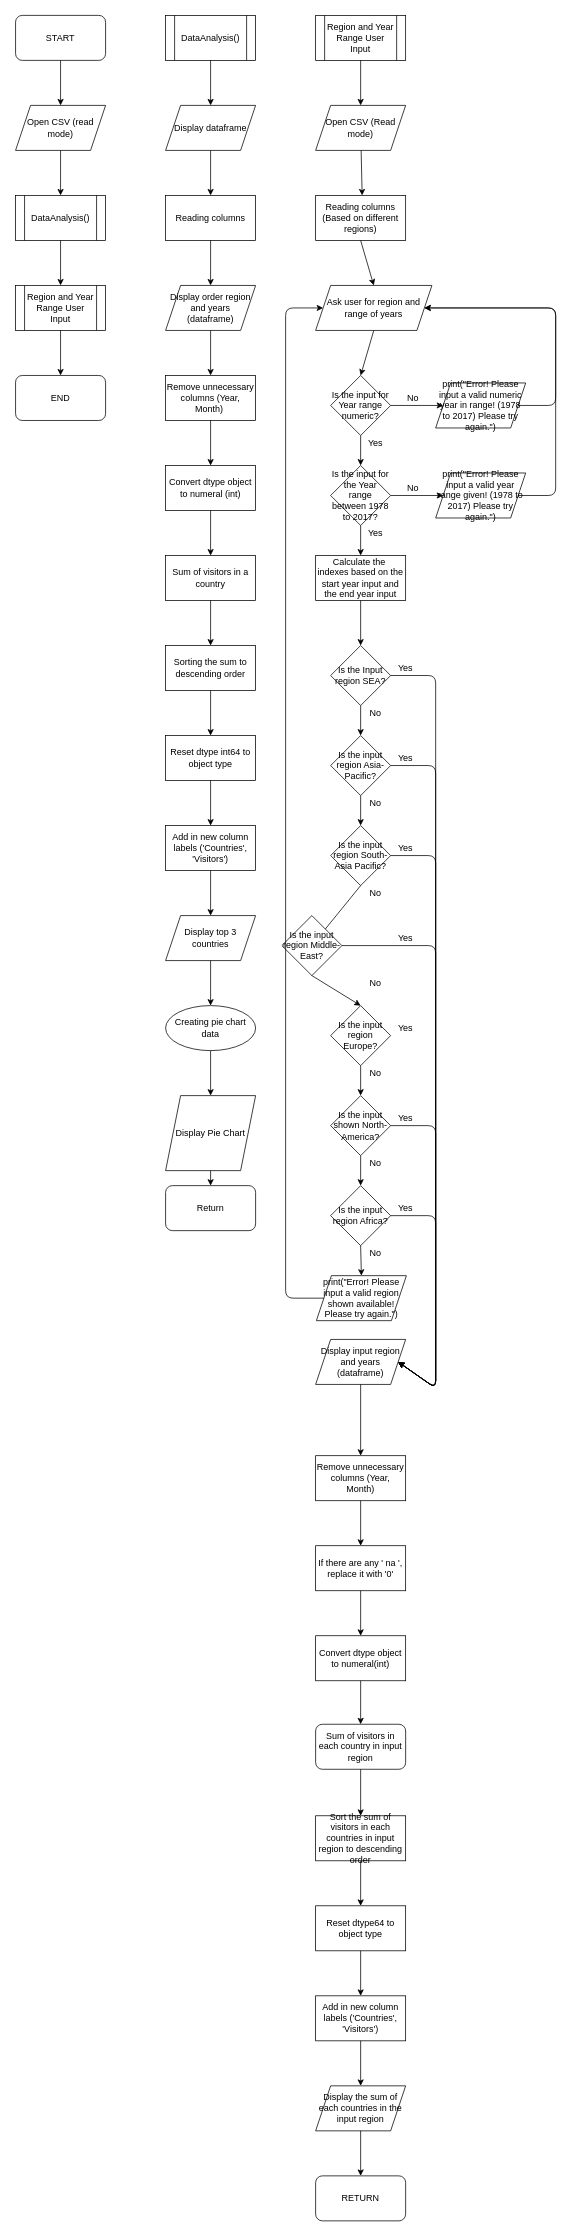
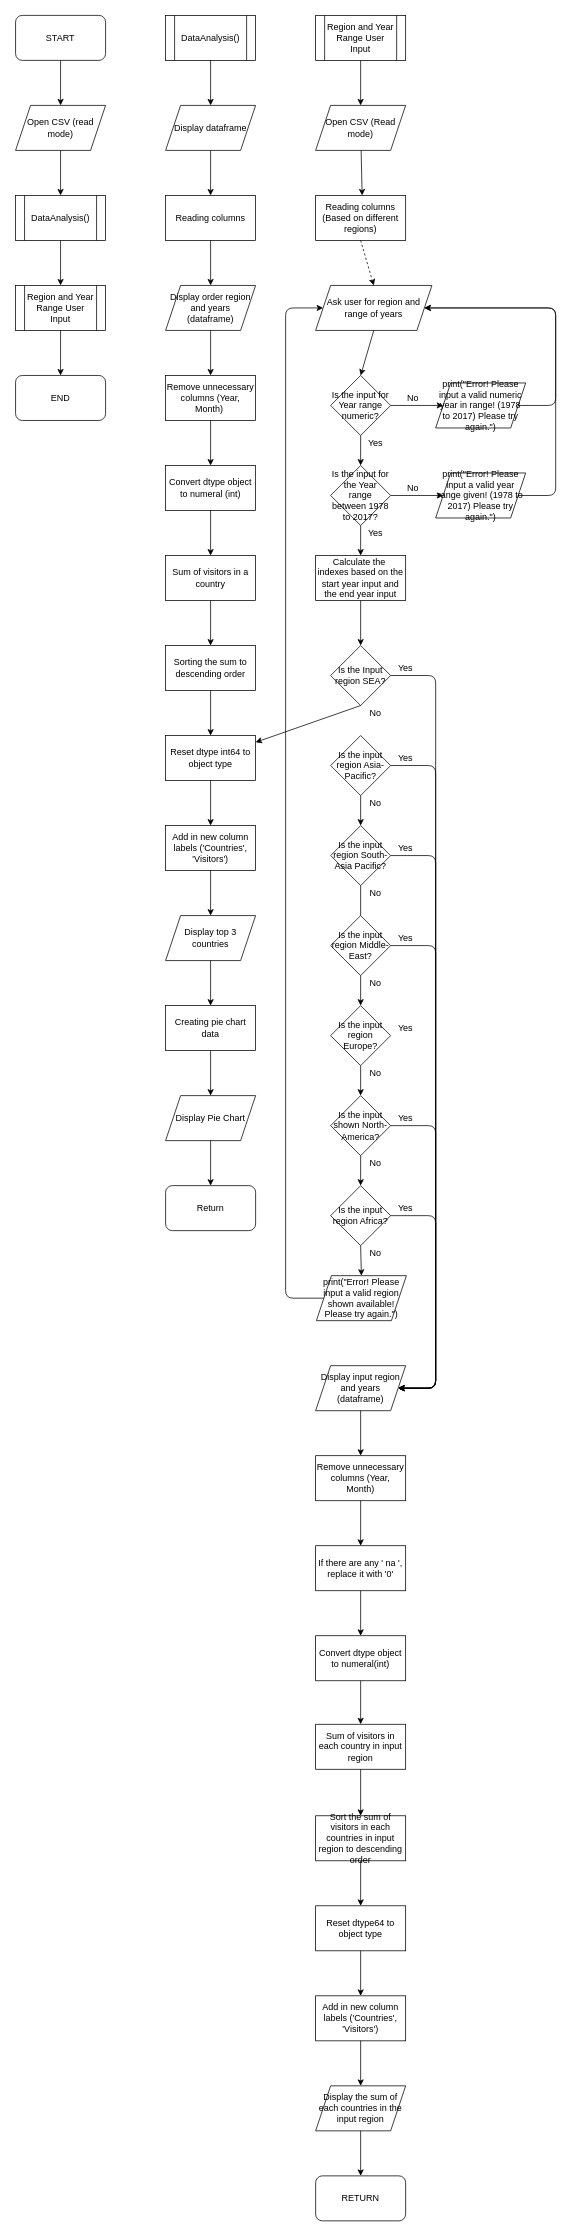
edge "Reading columns (Based on different regions)" -> "Ask user for region and range of years": style solid -> dashed
edge "Is the Input region SEA?" -> "Is the input region Asia-Pacific?": now "Is the Input region SEA?" -> "Reset dtype int64 to object type"
node "Is the input region Middle-East?": moved (312, 945) -> (360, 945)
node "Creating pie chart data": shape ellipse -> rectangle
node "Display Pie Chart": size 90x75 -> 90x45
node "Display input region and years (dataframe)": moved (360, 1362) -> (360, 1388)
node "Sum of visitors in each country in input region": shape rounded rectangle -> rectangle
